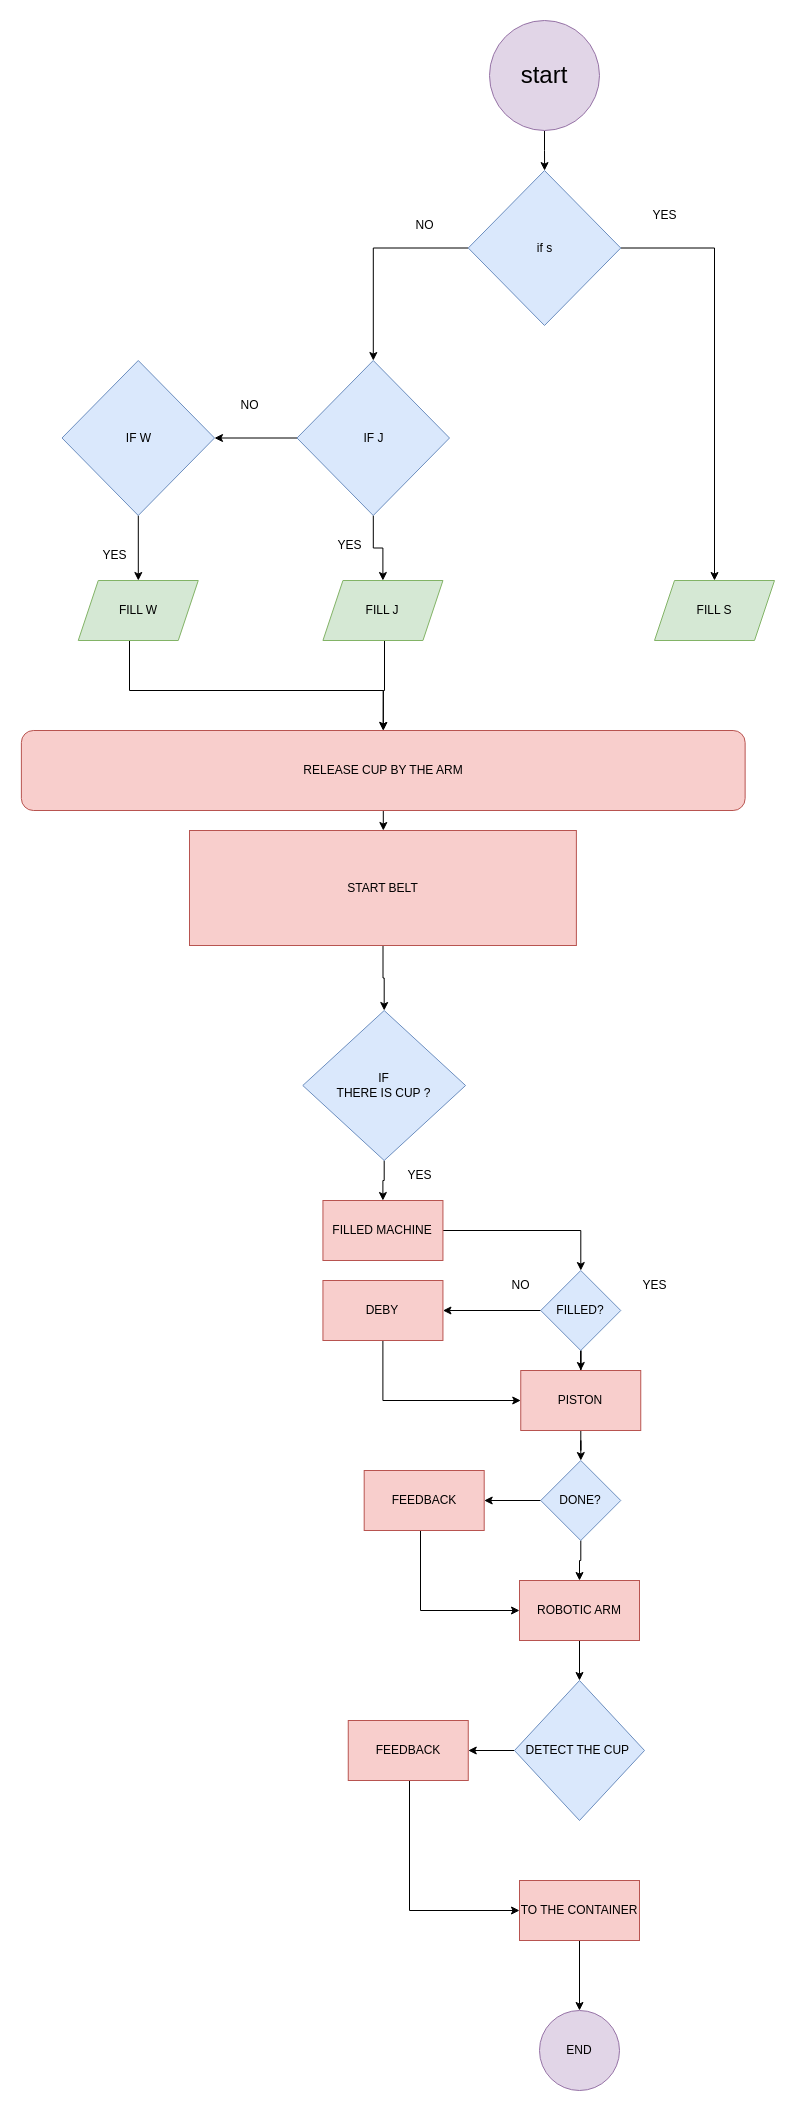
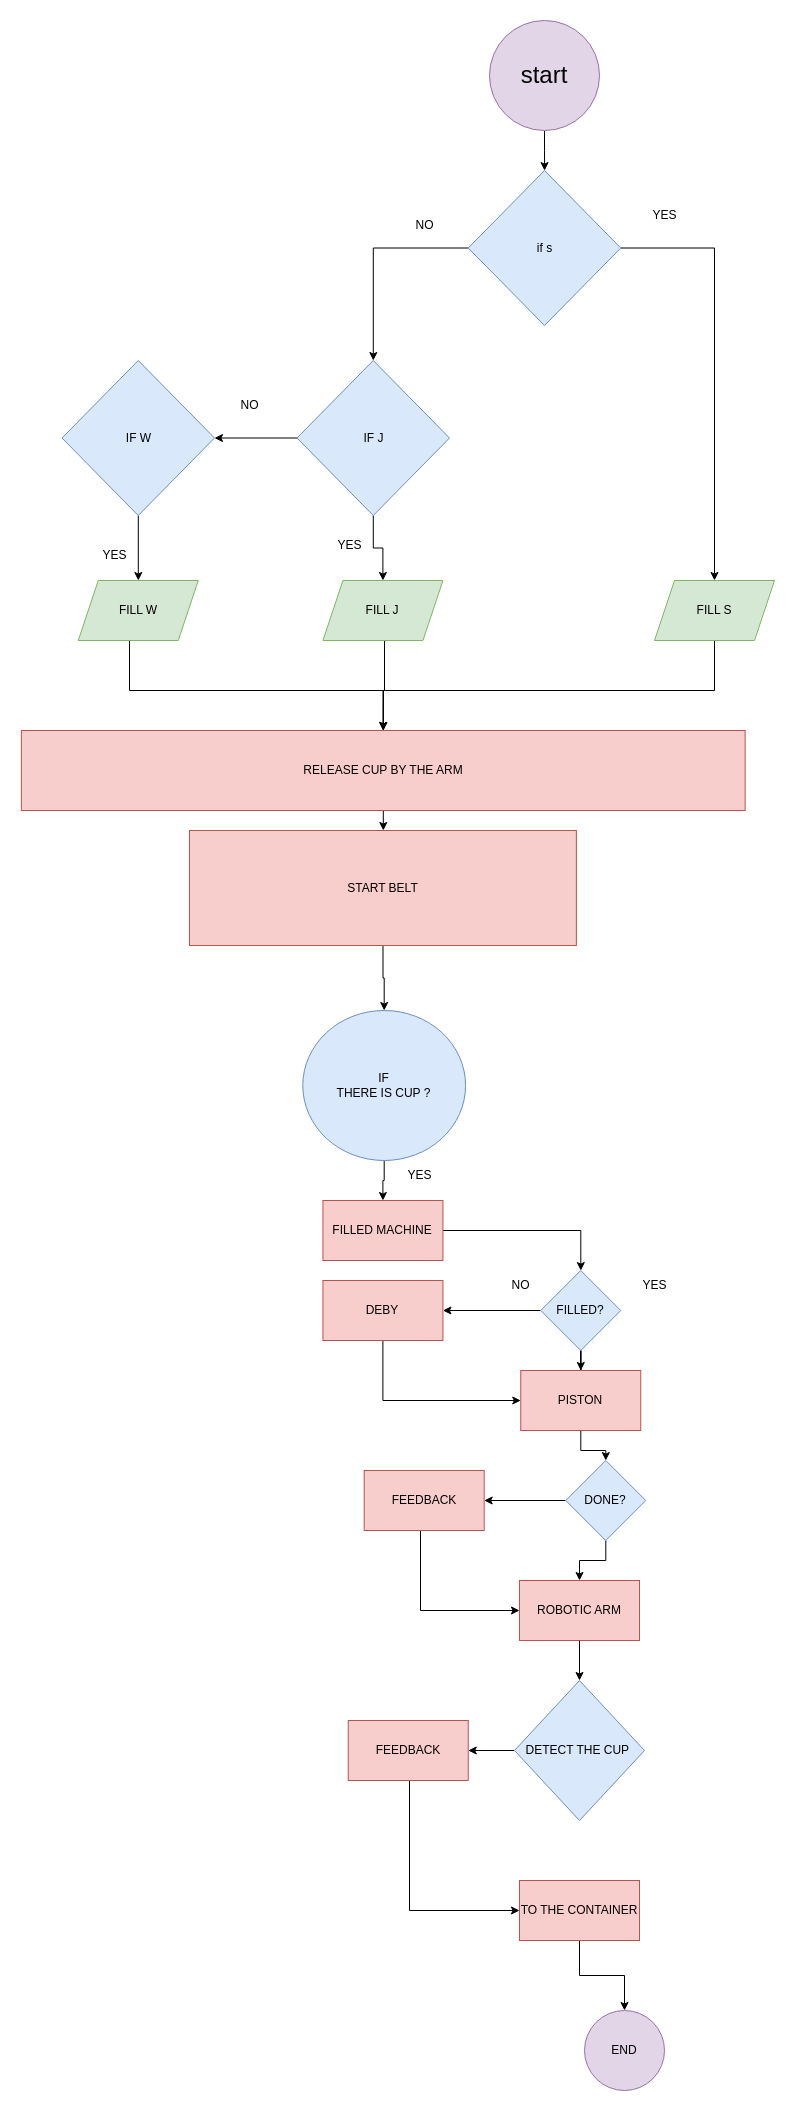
edge "FILL S" -> "RELEASE CUP BY THE ARM": added
node "RELEASE CUP BY THE ARM": shape rounded rectangle -> rectangle
node "IF THERE IS CUP ?": shape diamond -> ellipse
node "DONE?": moved (581, 1501) -> (606, 1501)
node "END": moved (580, 2051) -> (625, 2051)
